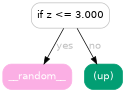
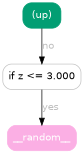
edge "if z <= 3.000" -> "(up)": reversed
